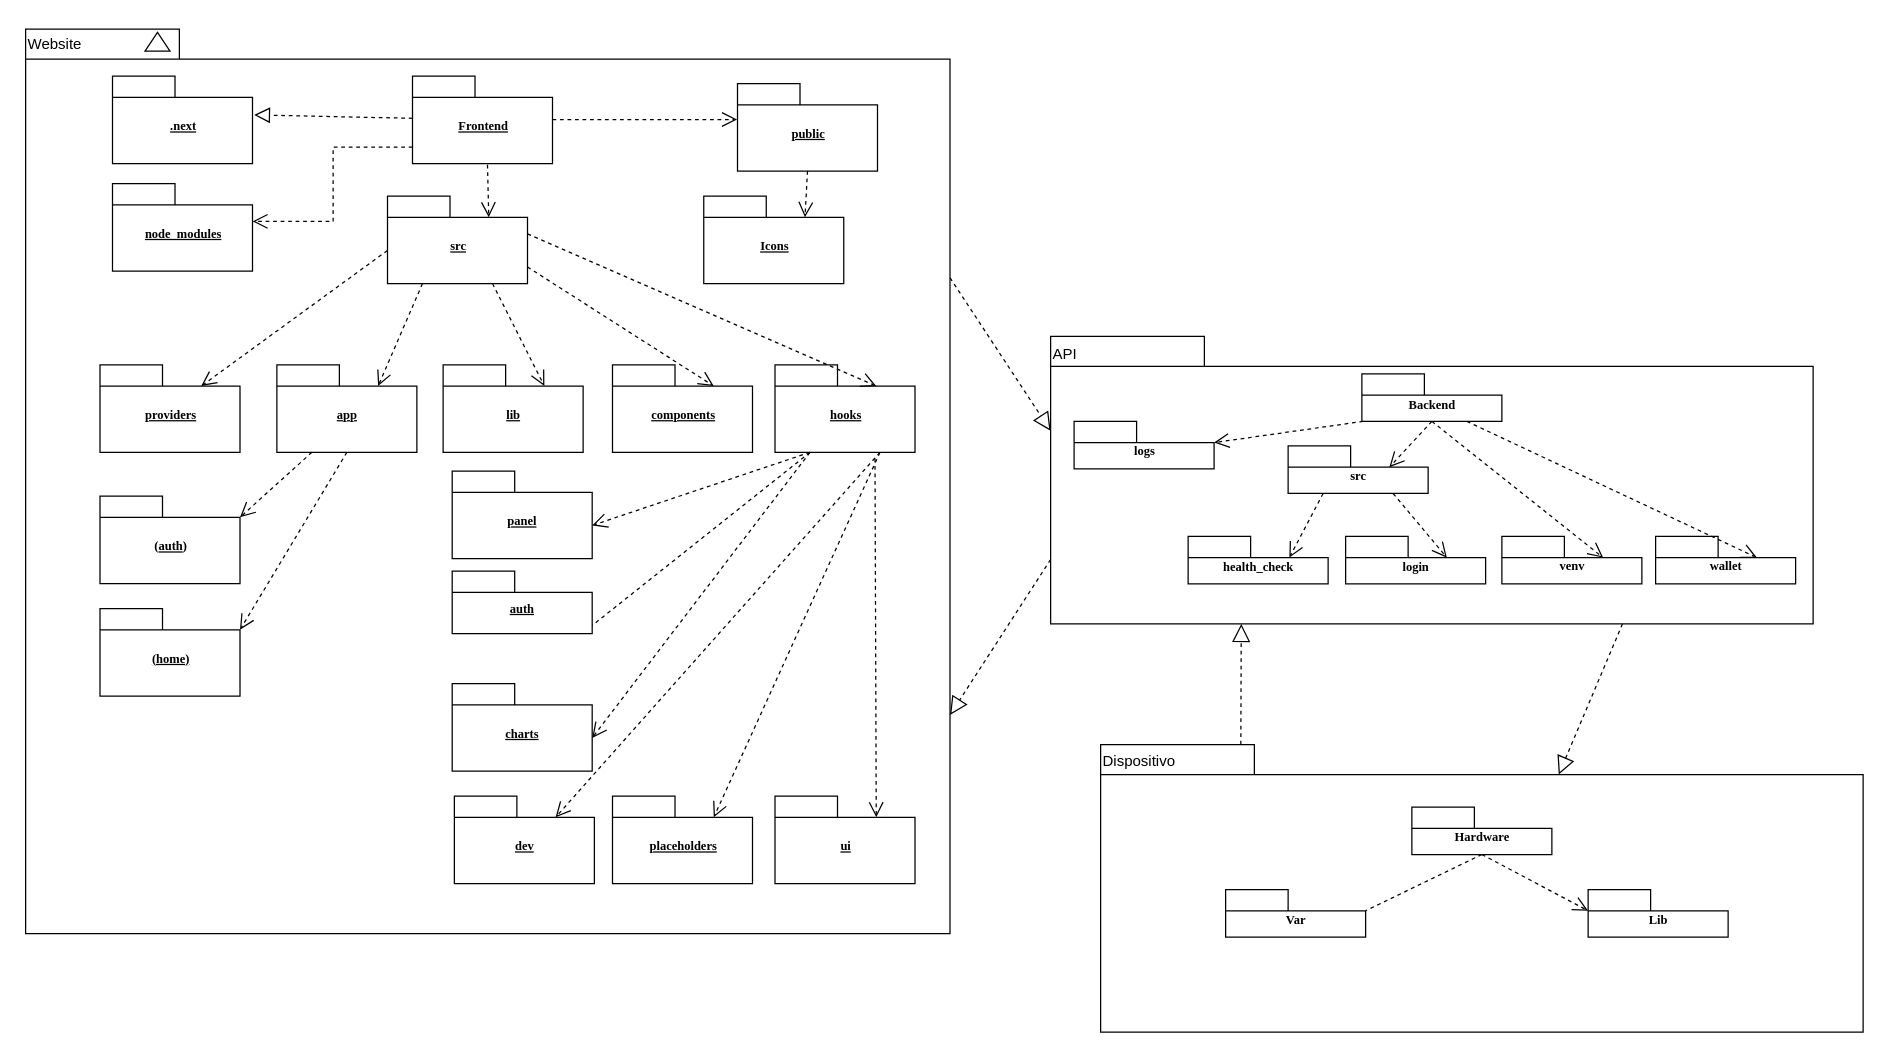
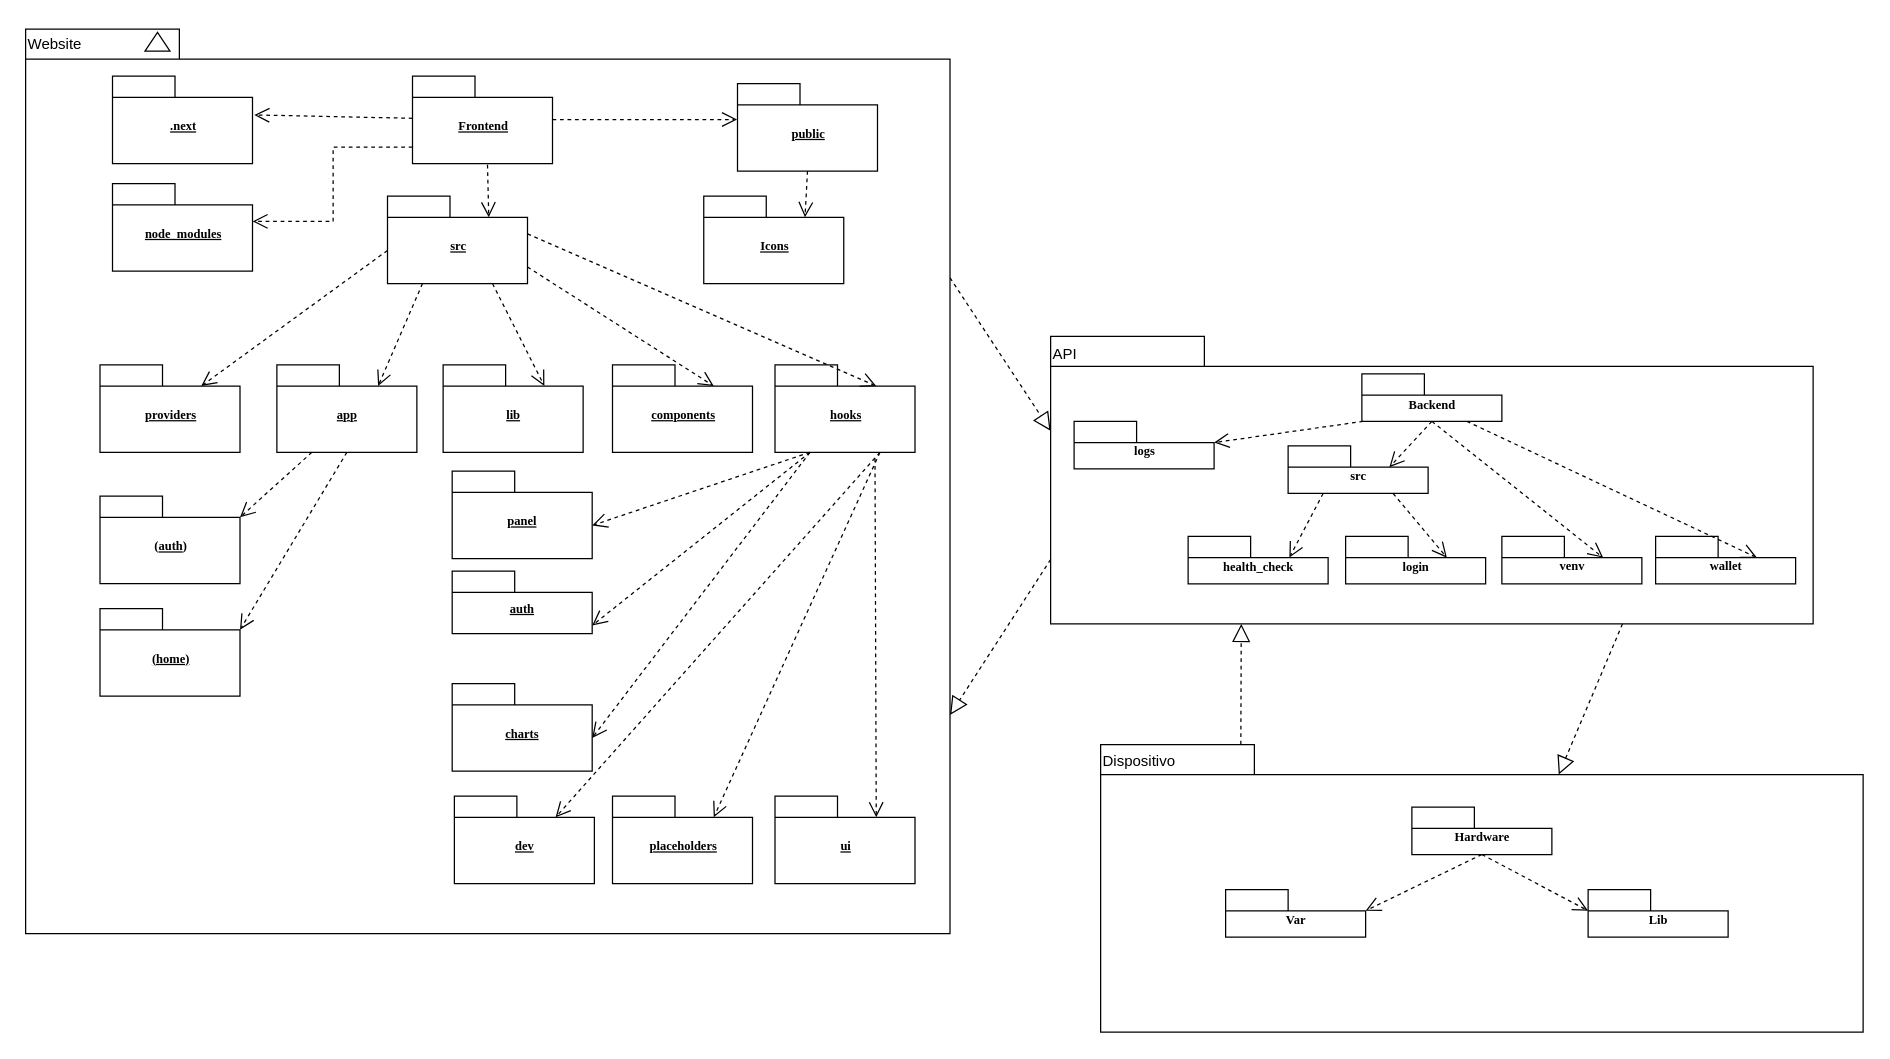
edge "Frontend" -> ".next": arrowhead block -> open
edge "hooks" -- "auth": arrowhead none -> open
edge "Hardware" -- "Var": arrowhead none -> open
